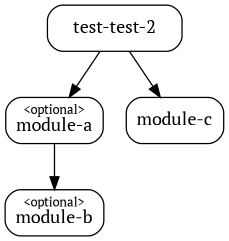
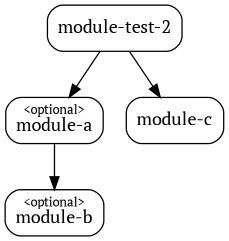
node "test-test-2": label "test-test-2" -> "module-test-2"
